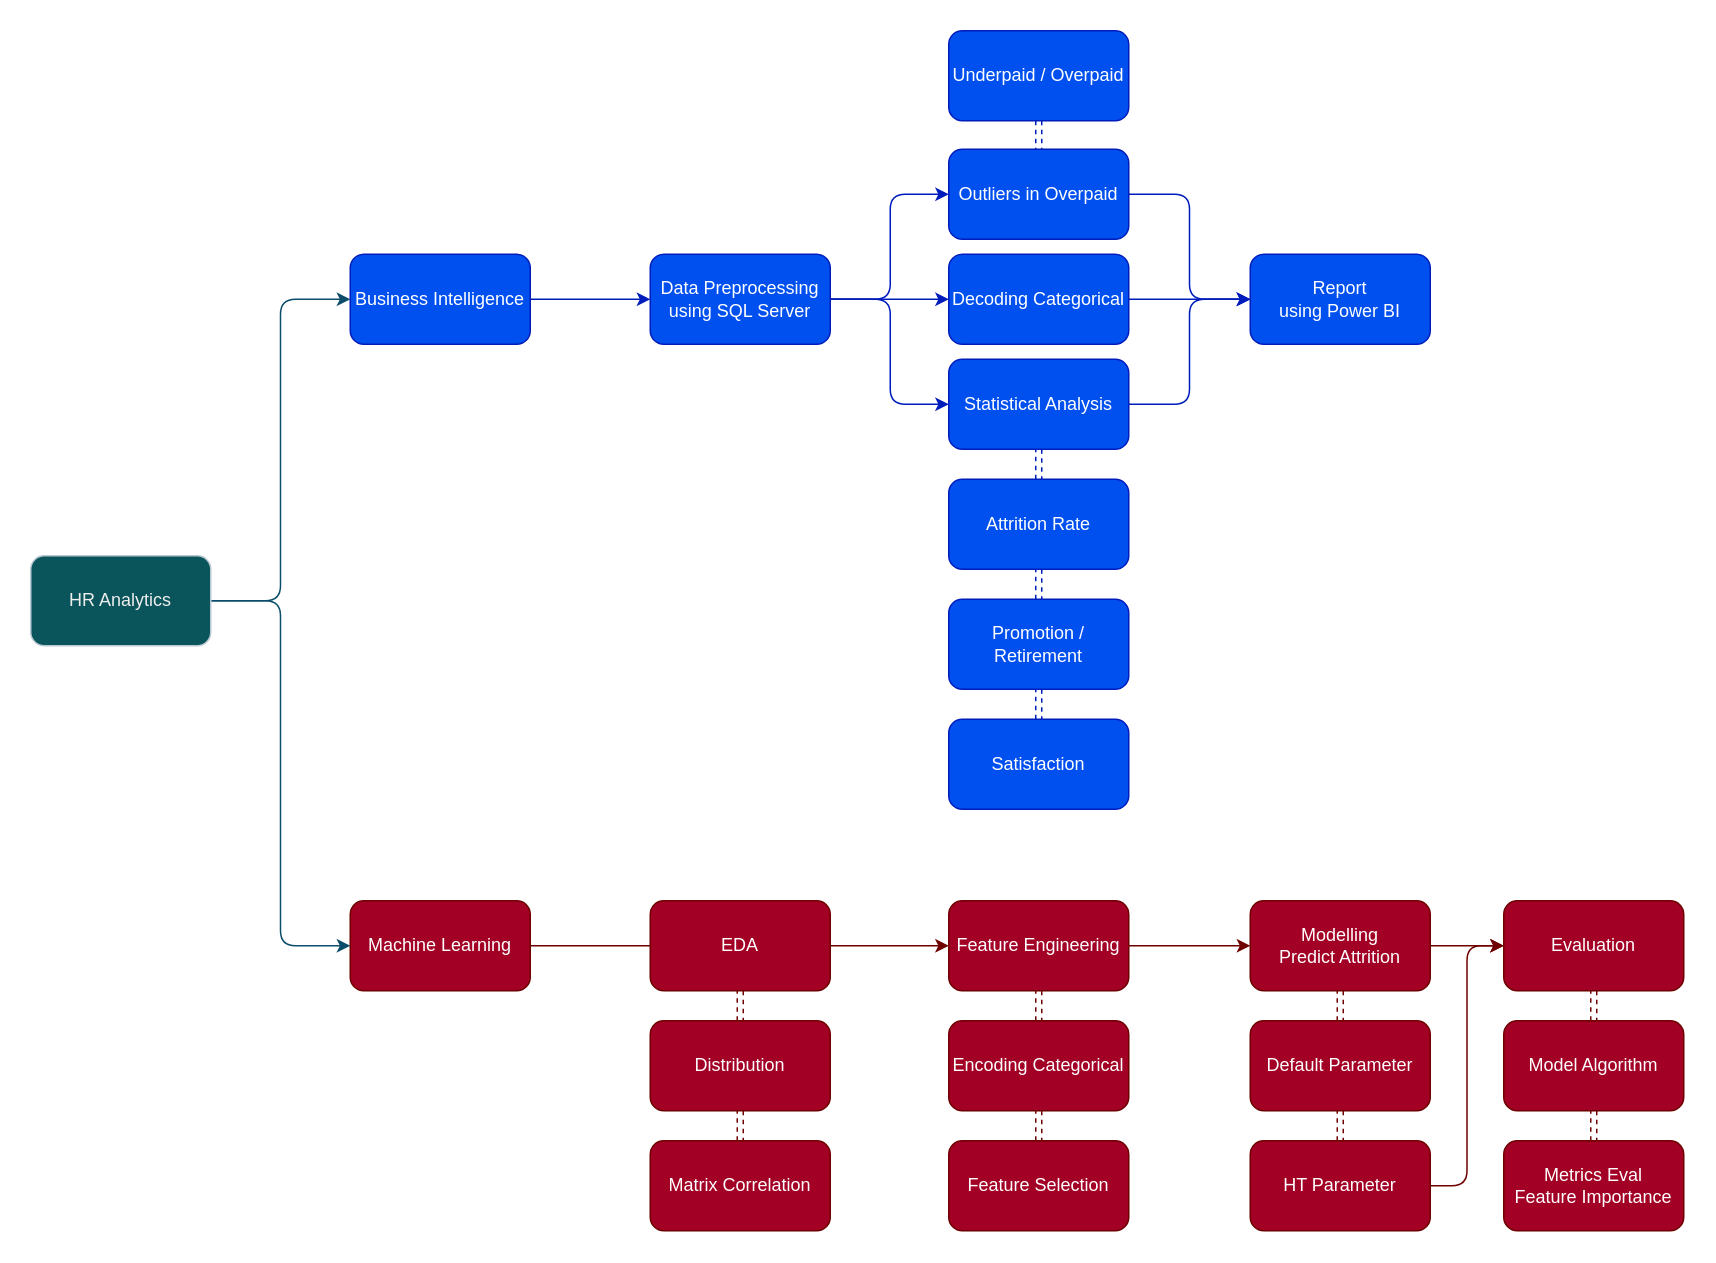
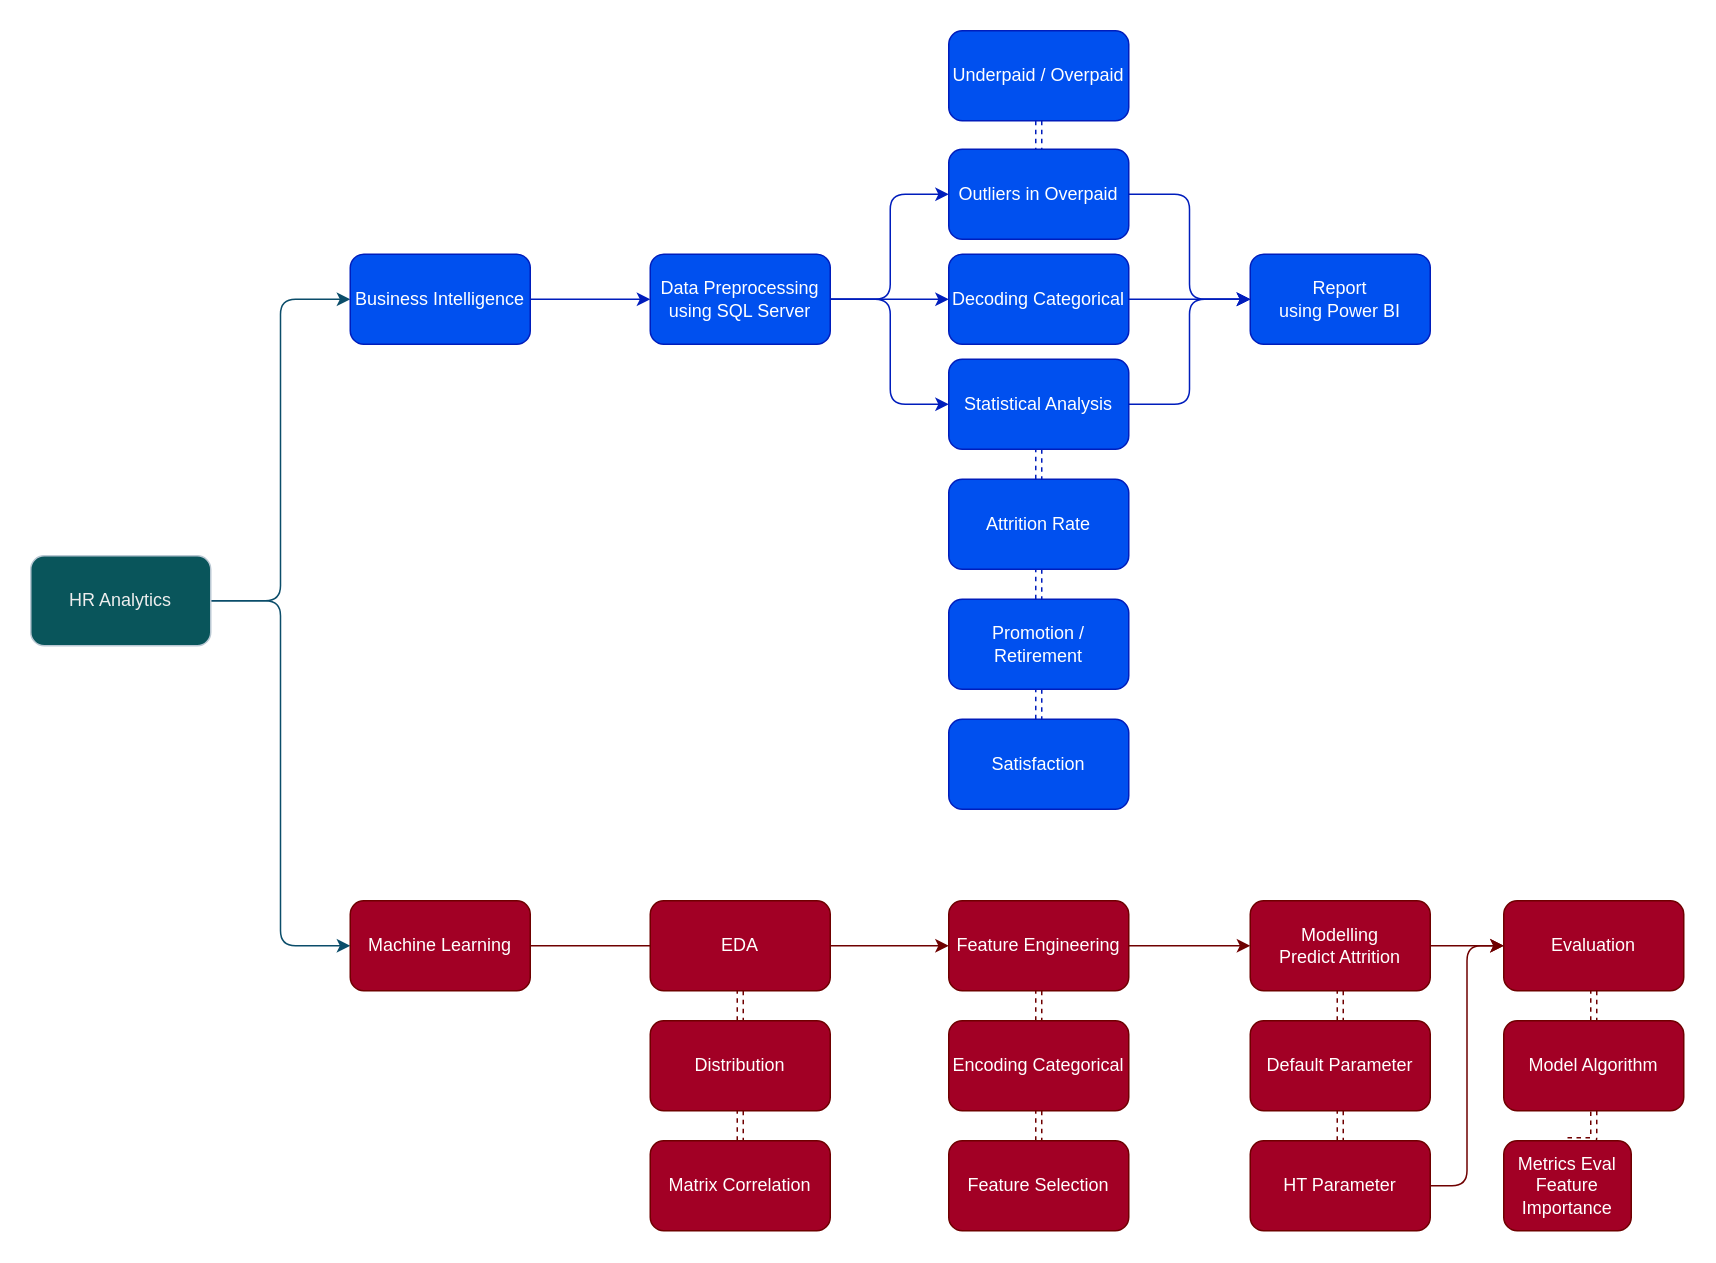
node "Metrics Eval Feature Importance": size 180x90 -> 128x90
